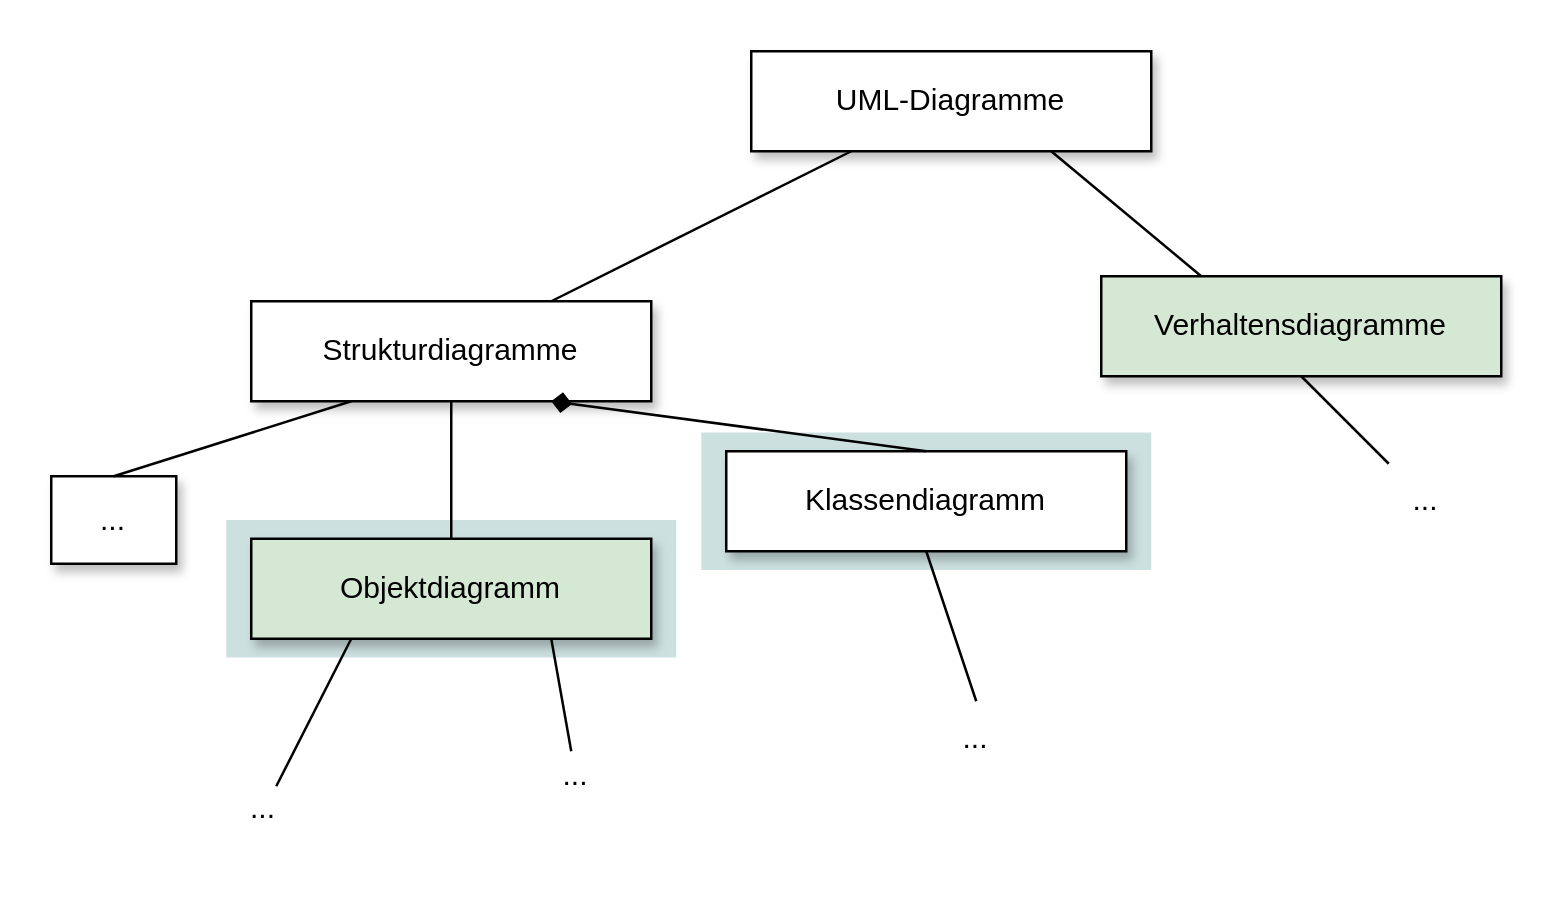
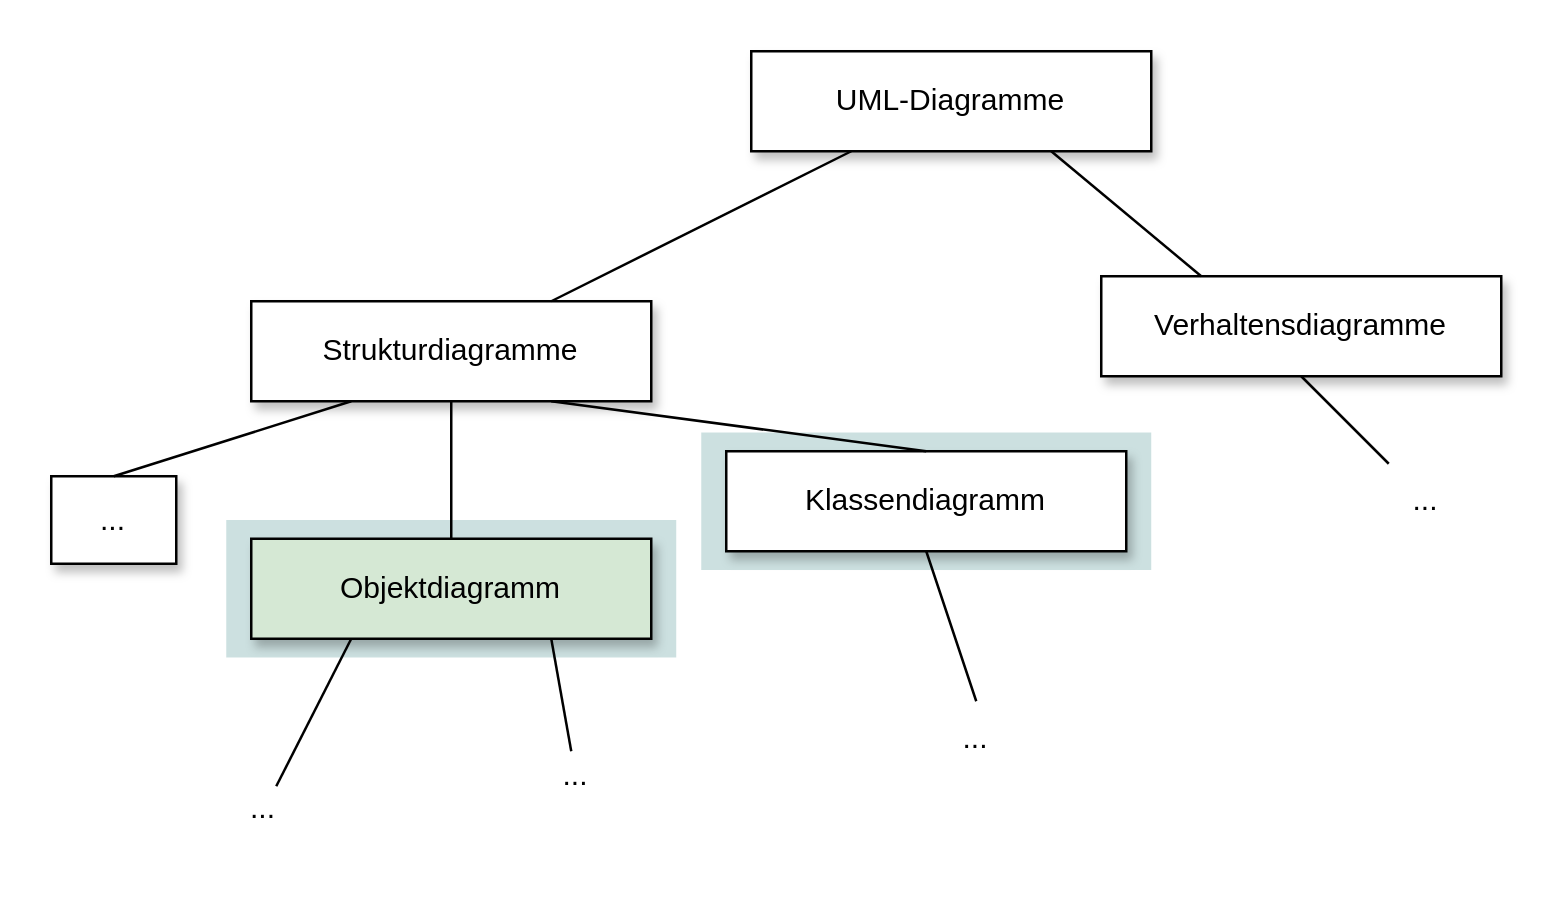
node "Verhaltensdiagramme": fillcolor #d5e8d4 -> #ffffff
edge "Klassendiagramm" -> "Strukturdiagramme": arrowhead diamond -> none
